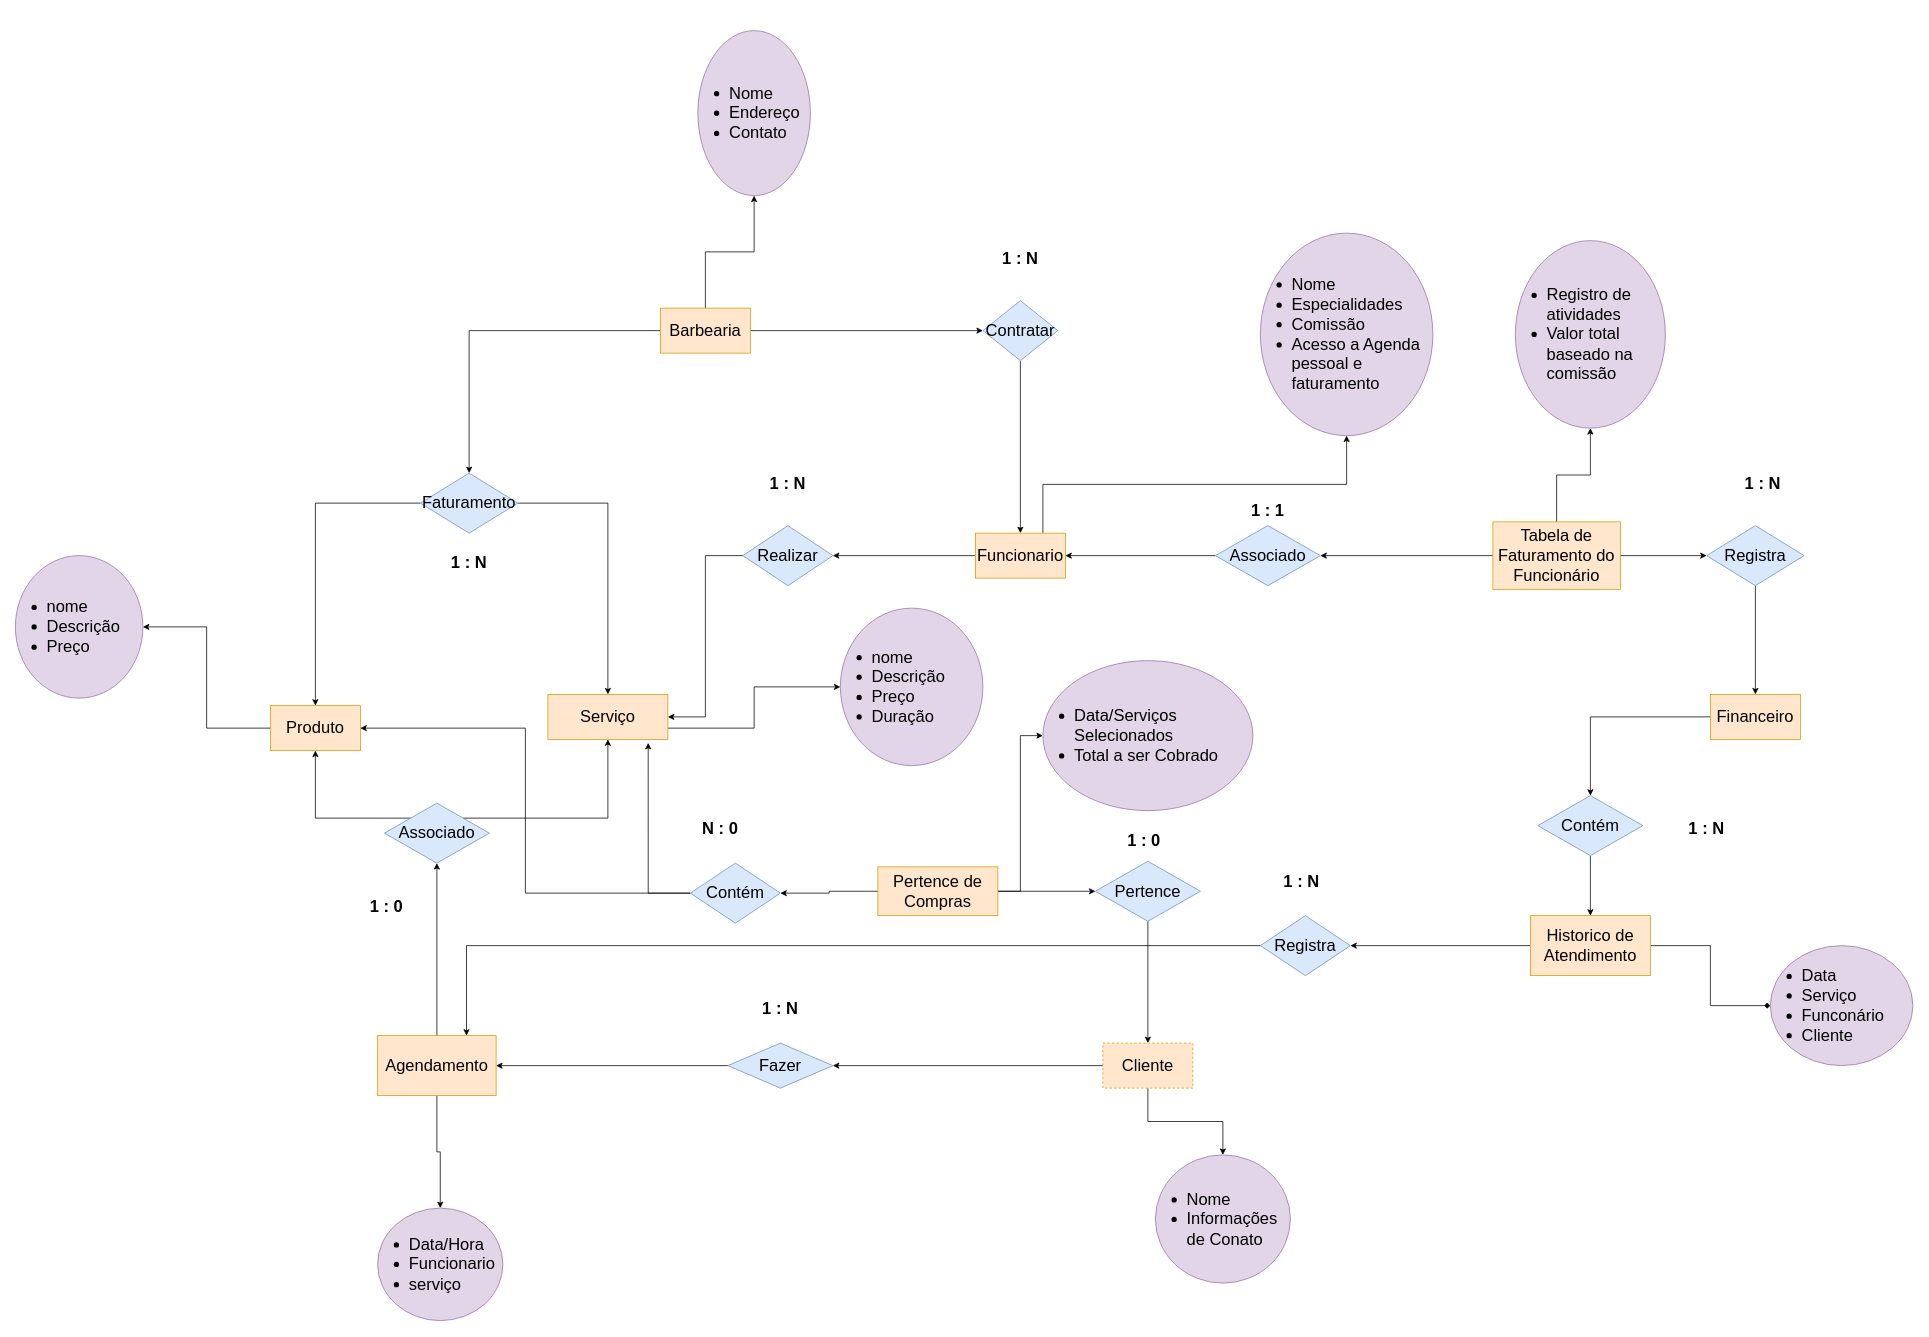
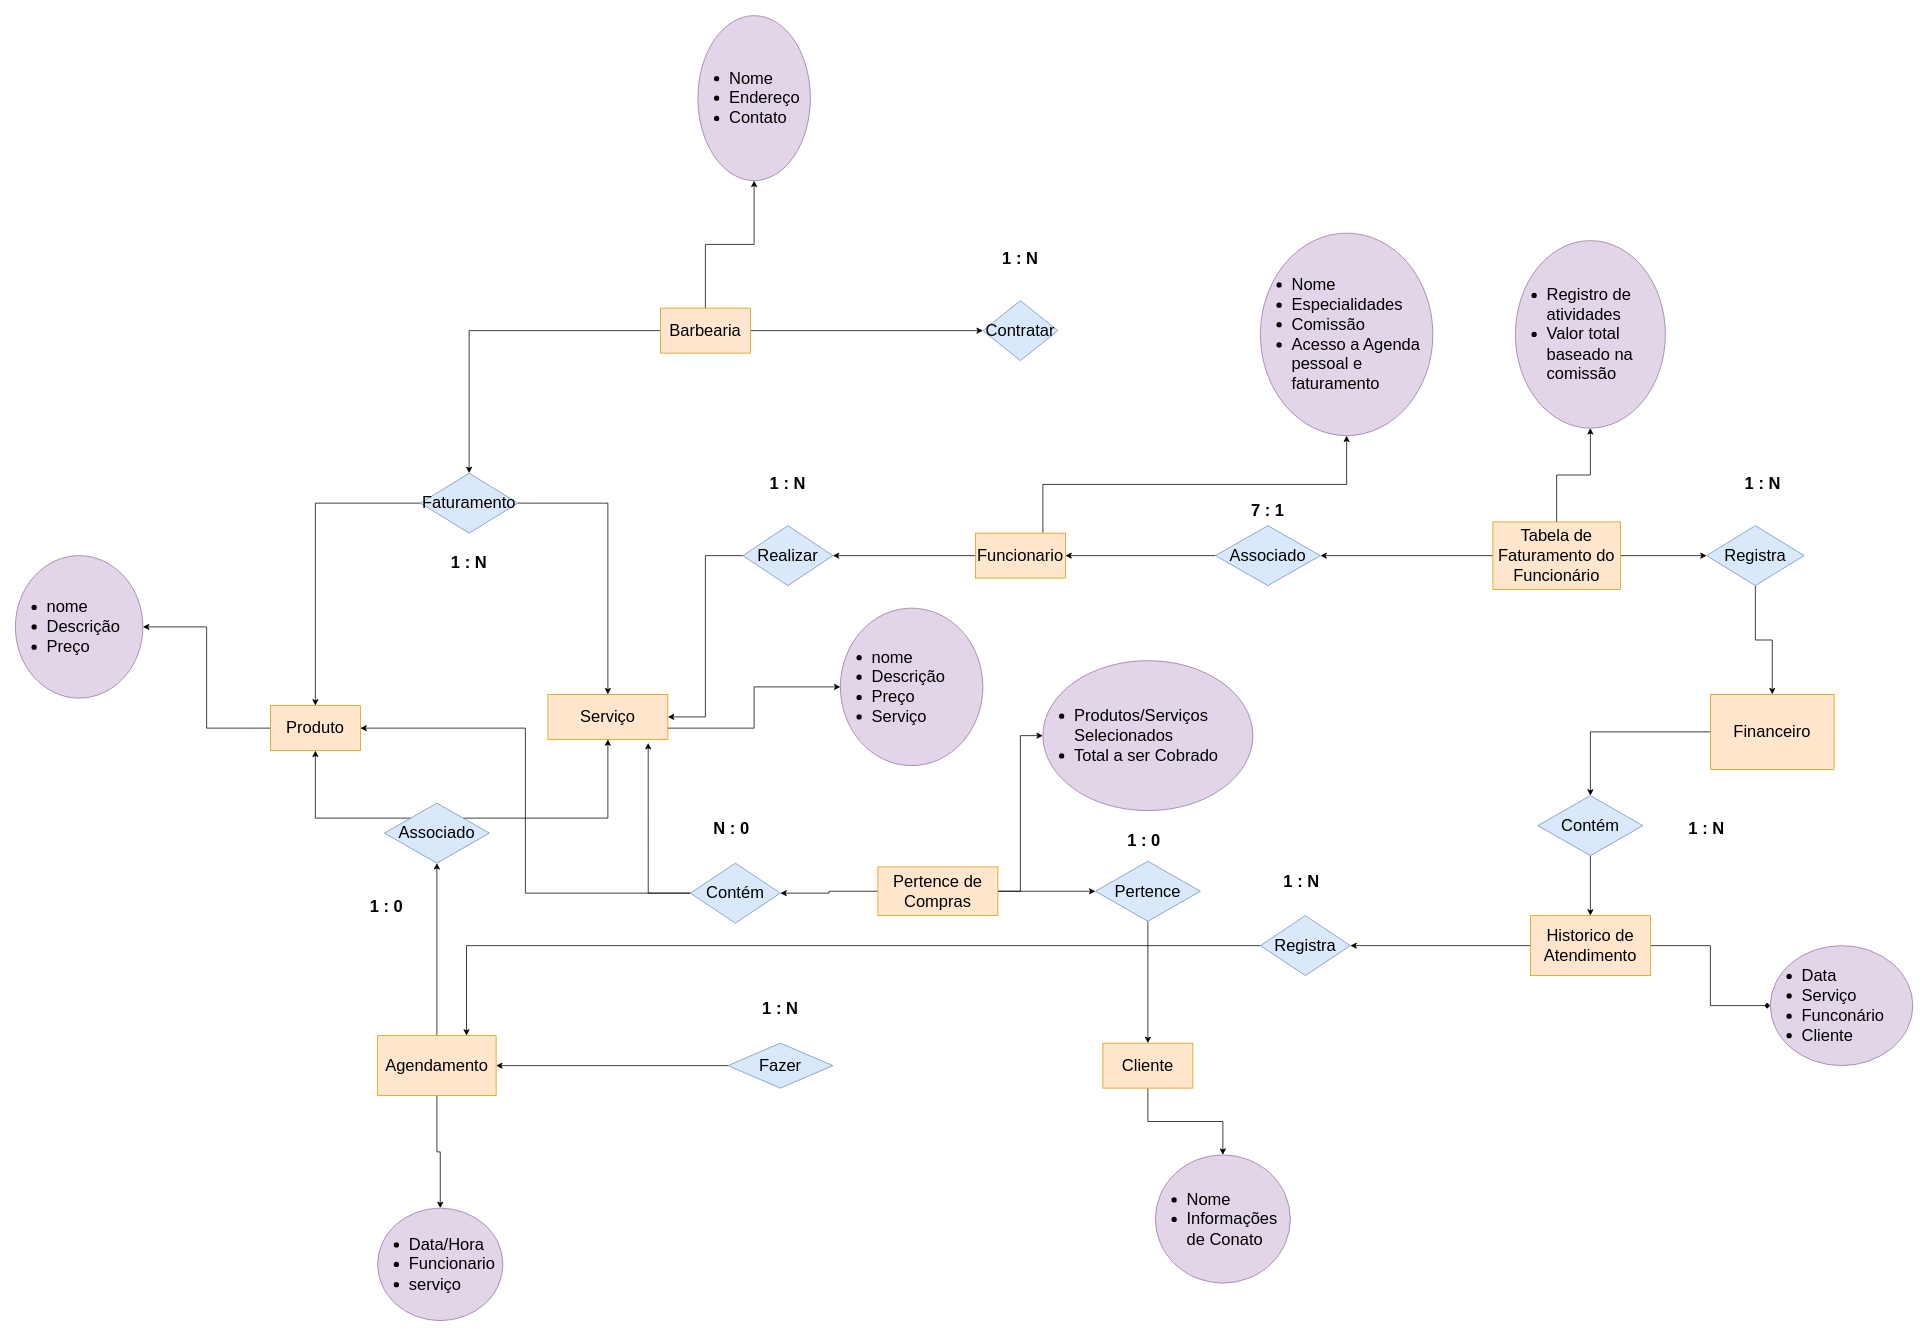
node "Nome Endereço Contato": moved (754, 113) -> (754, 98)
edge "Contratar" -> "Funcionario": removed
node "1 : 1": label "1 : 1" -> "7 : 1"
node "nome Descrição Preço Duração": label "nome Descrição Preço Duração" -> "nome Descrição Preço Serviço"
node "Financeiro": size 90x45 -> 124x75
node "Data/Serviços Selecionados Total a ser Cobrado": label "Data/Serviços Selecionados Total a ser Cobrado" -> "Produtos/Serviços Selecionados Total a ser Cobrado"
node "N : 0": moved (720, 829) -> (732, 829)
edge "Cliente" -> "Fazer": removed
node "Cliente": style dashed -> solid
